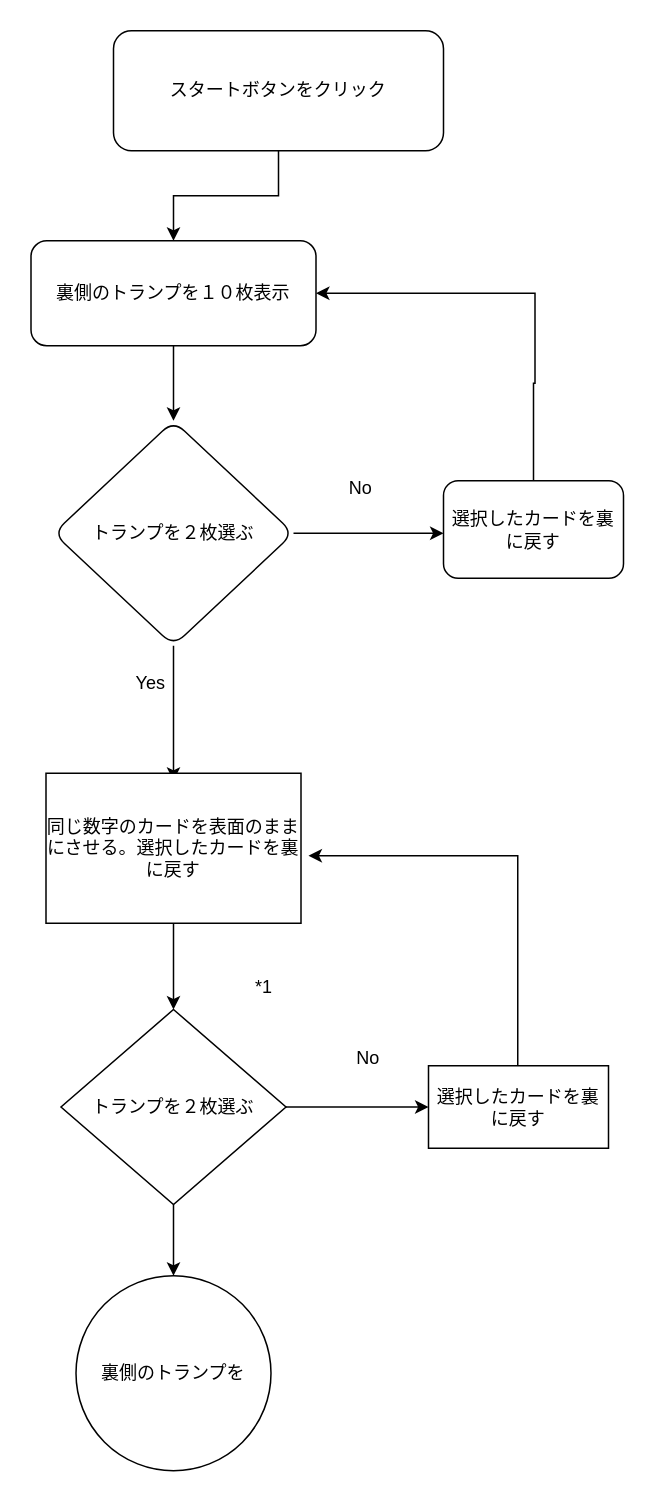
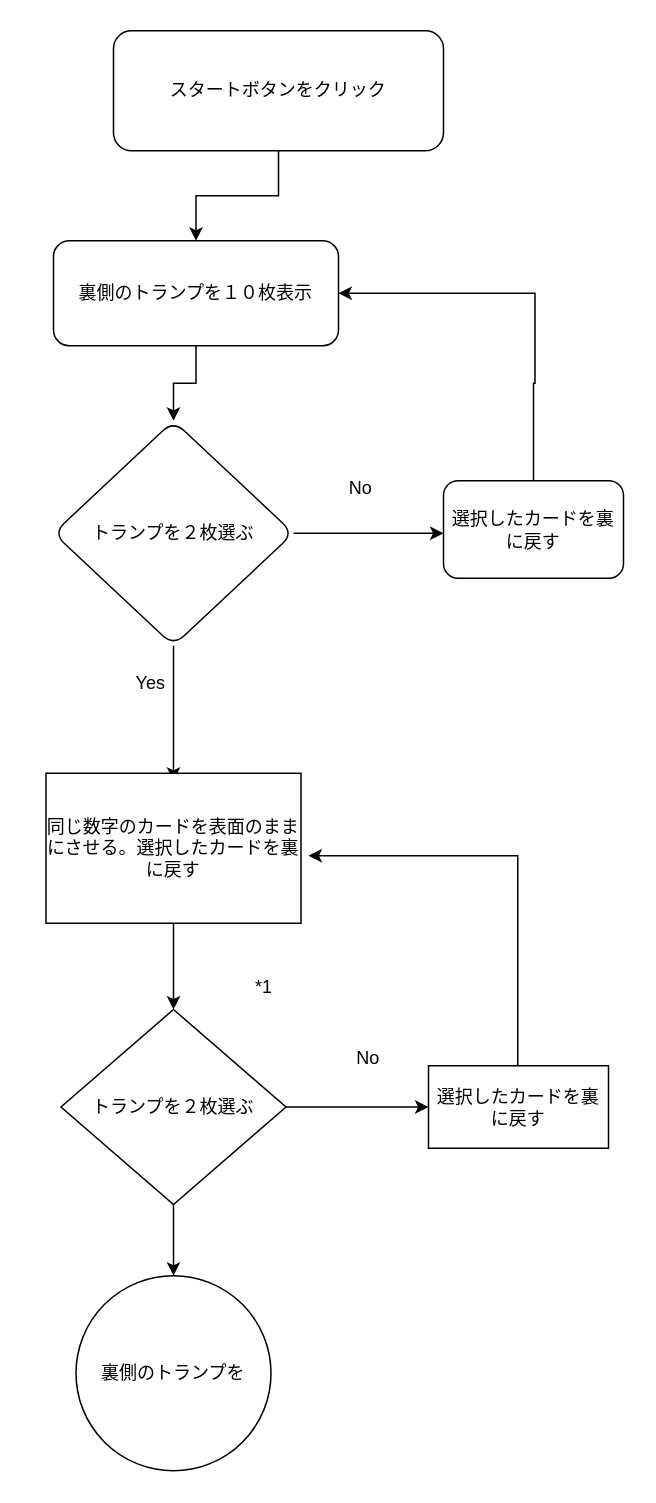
node "裏側のトランプを１０枚表示": moved (173, 293) -> (196, 293)
